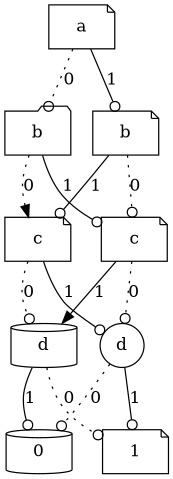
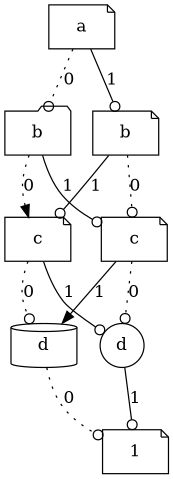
node "0": removed
